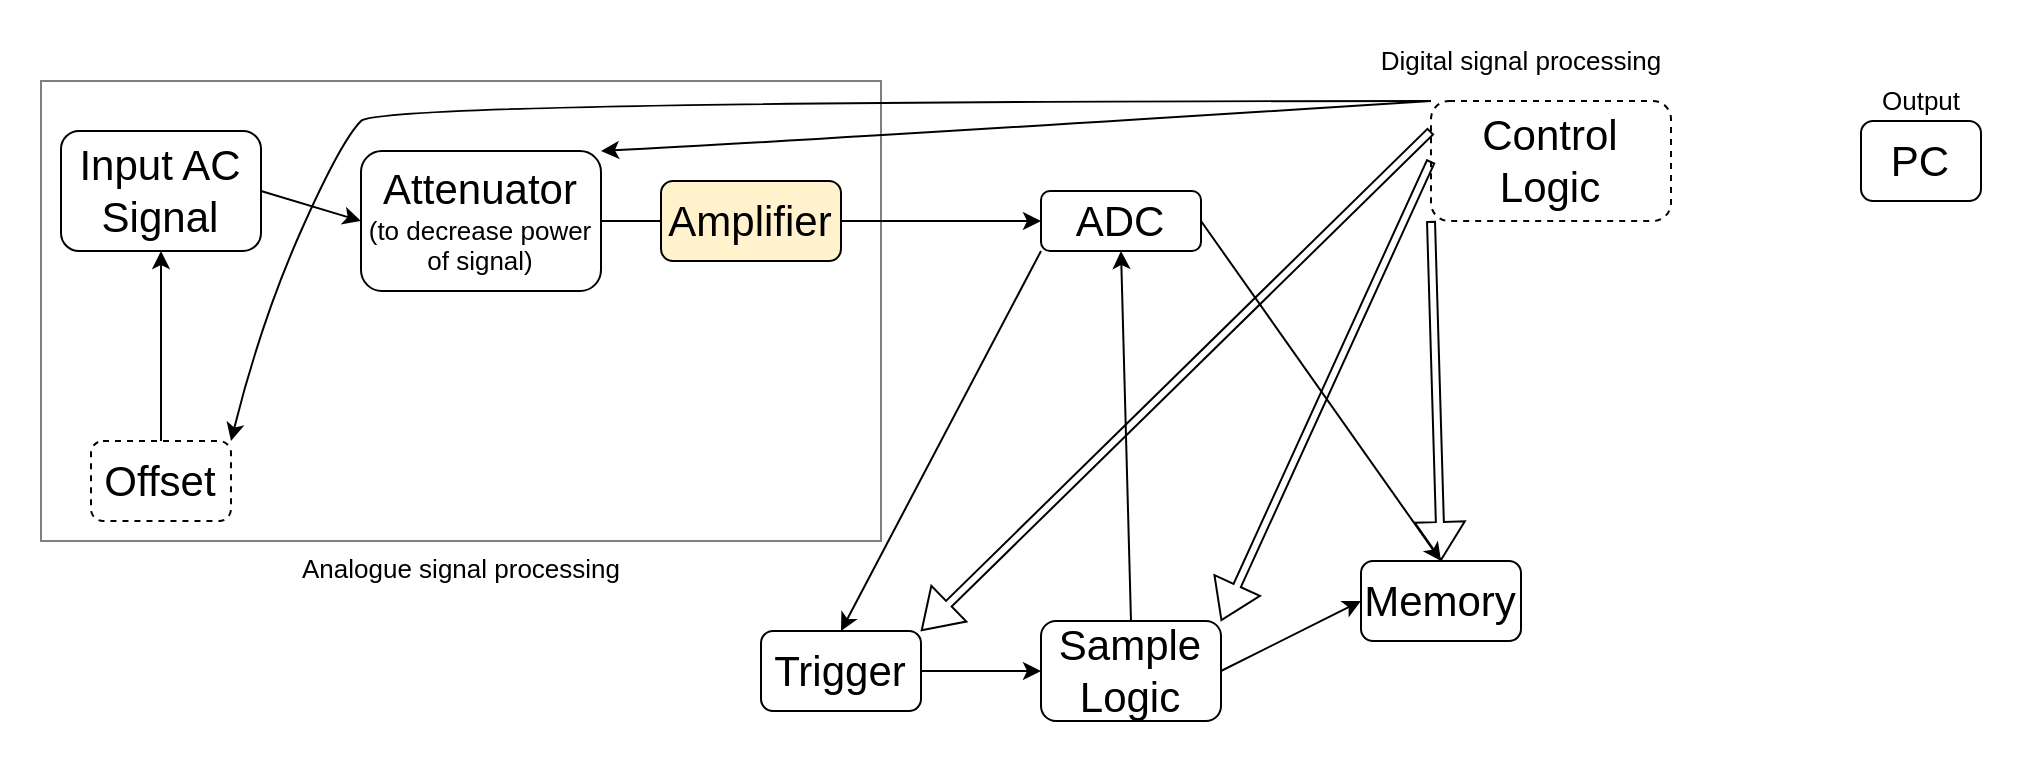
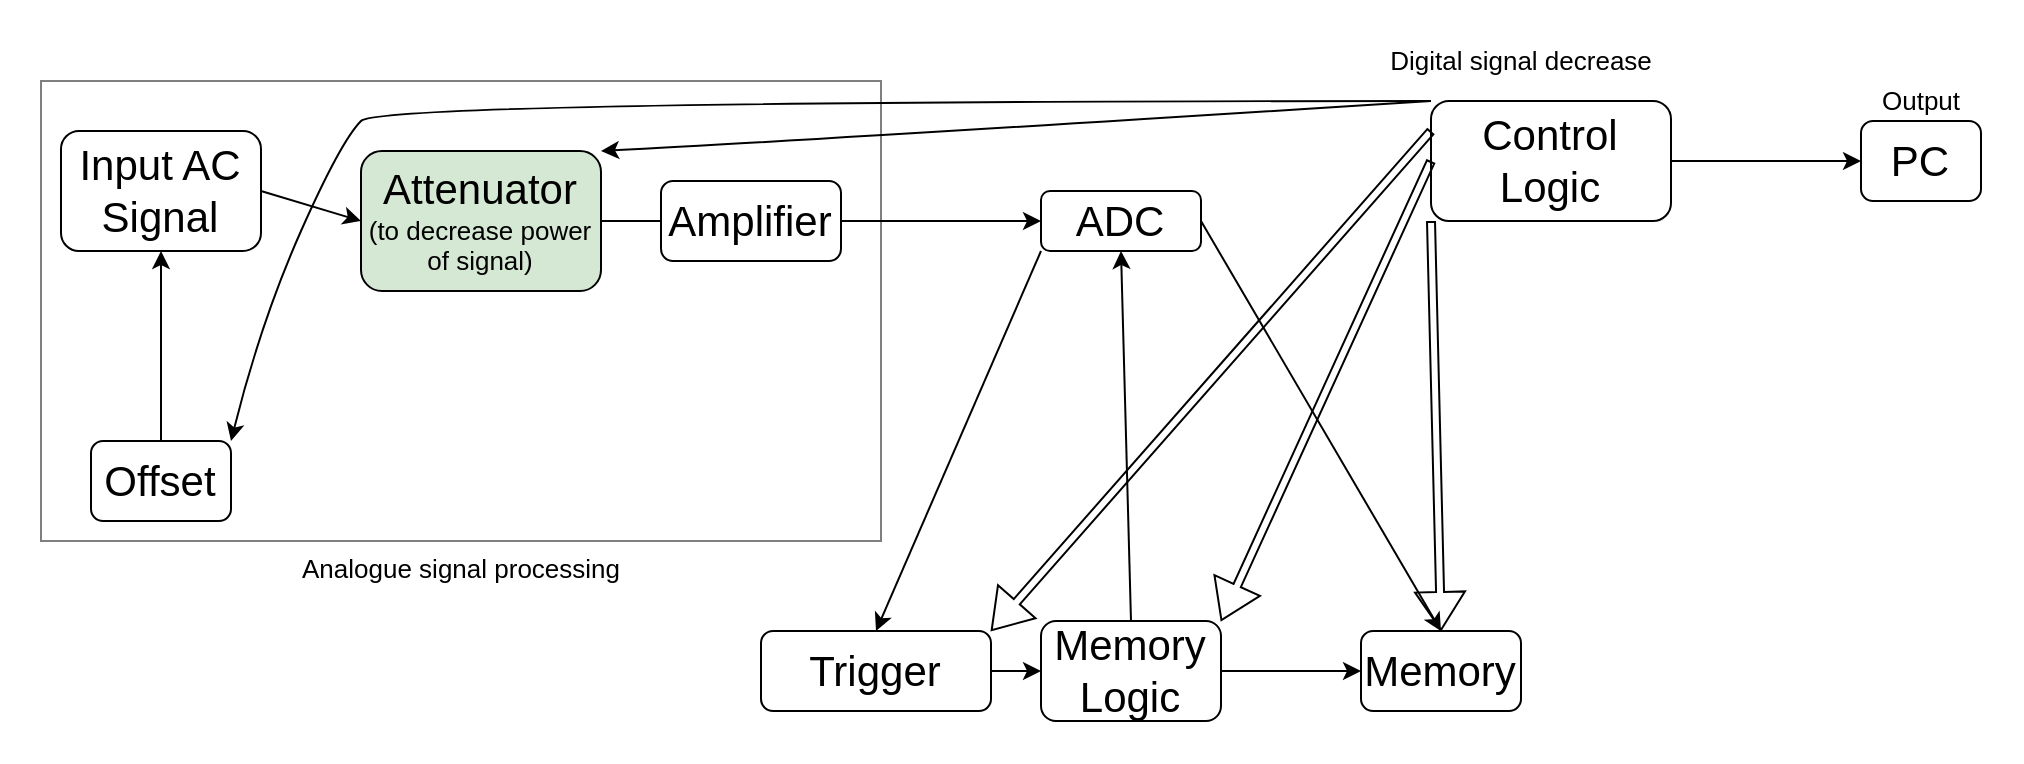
node "Digital signal processing": label "Digital signal processing" -> "Digital signal decrease"
node "Control Logic": style dashed -> solid
edge "Control Logic" -> "PC": added
node "Attenuator (to decrease power of signal)": fillcolor #ffffff -> #d5e8d4
node "Amplifier": fillcolor #fff2cc -> #ffffff
node "Offset": style dashed -> solid
node "Memory": moved (1441, 601) -> (1441, 671)
node "Trigger": size 160x80 -> 230x80
node "Sample Logic": label "Sample Logic" -> "Memory Logic"
